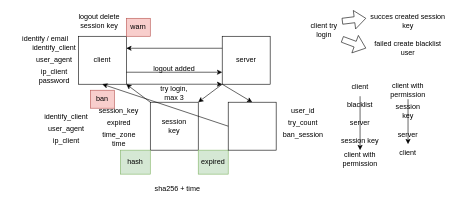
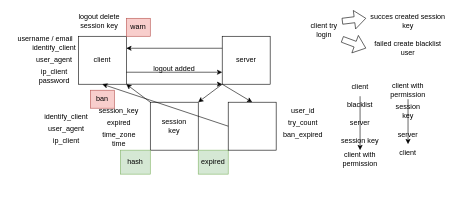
node "identify / email": label "identify / email" -> "username / email"
node "try login, max 3": removed
node "ban_session": label "ban_session" -> "ban_expired"
node "sha256 + time": removed
